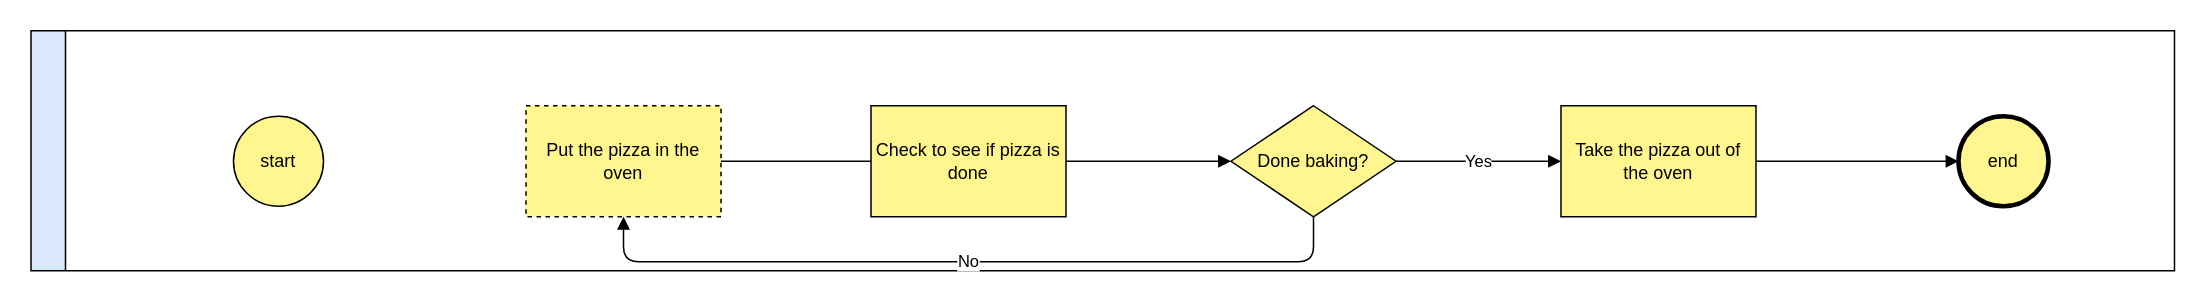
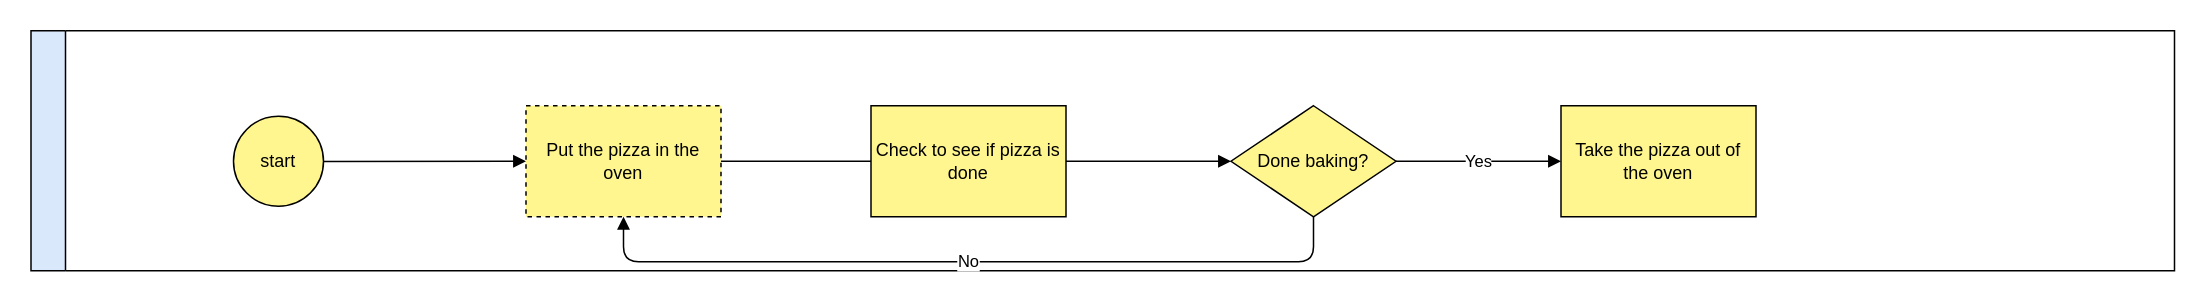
edge "start" -> "Put the pizza in the oven": added
edge "Take the pizza out of the oven" -> "end": removed
node "end": removed
